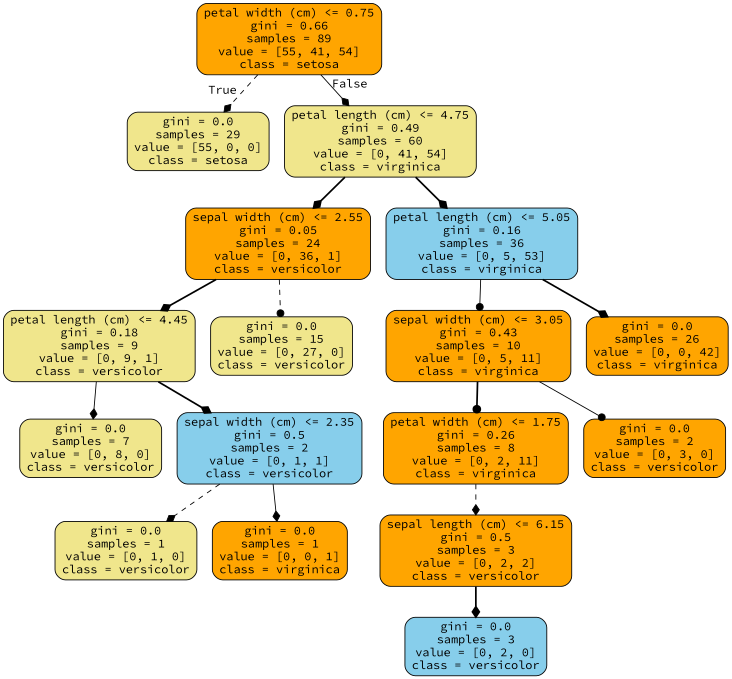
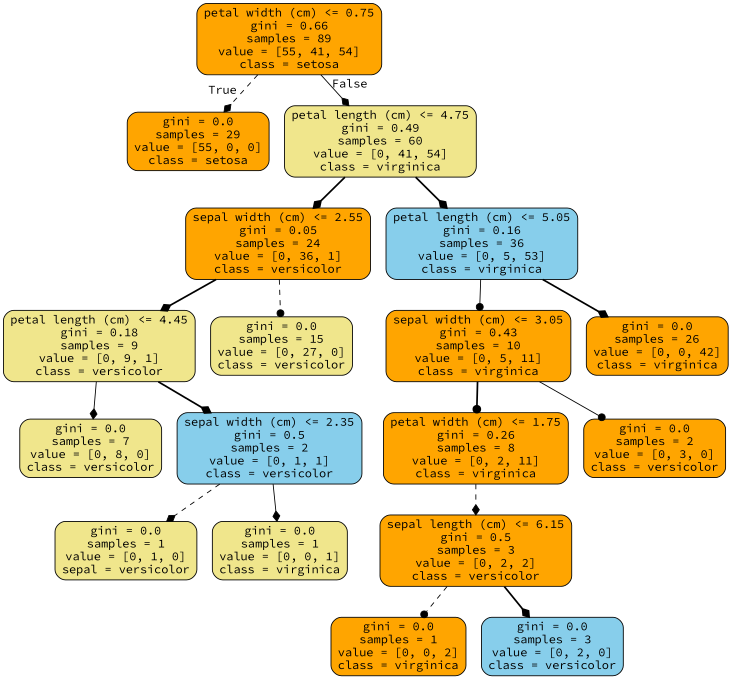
node "gini = 0.0 samples = 29 value = [55, 0, 0] class = setosa": fillcolor khaki -> orange
node "gini = 0.0 samples = 1 value = [0, 1, 0] class = versicolor": label "gini = 0.0 samples = 1 value = [0, 1, 0] class = versicolor" -> "gini = 0.0 samples = 1 value = [0, 1, 0] sepal = versicolor"
node "gini = 0.0 samples = 1 value = [0, 0, 1] class = virginica": fillcolor orange -> khaki
node "gini = 0.0 samples = 1 value = [0, 0, 2] class = virginica": added
